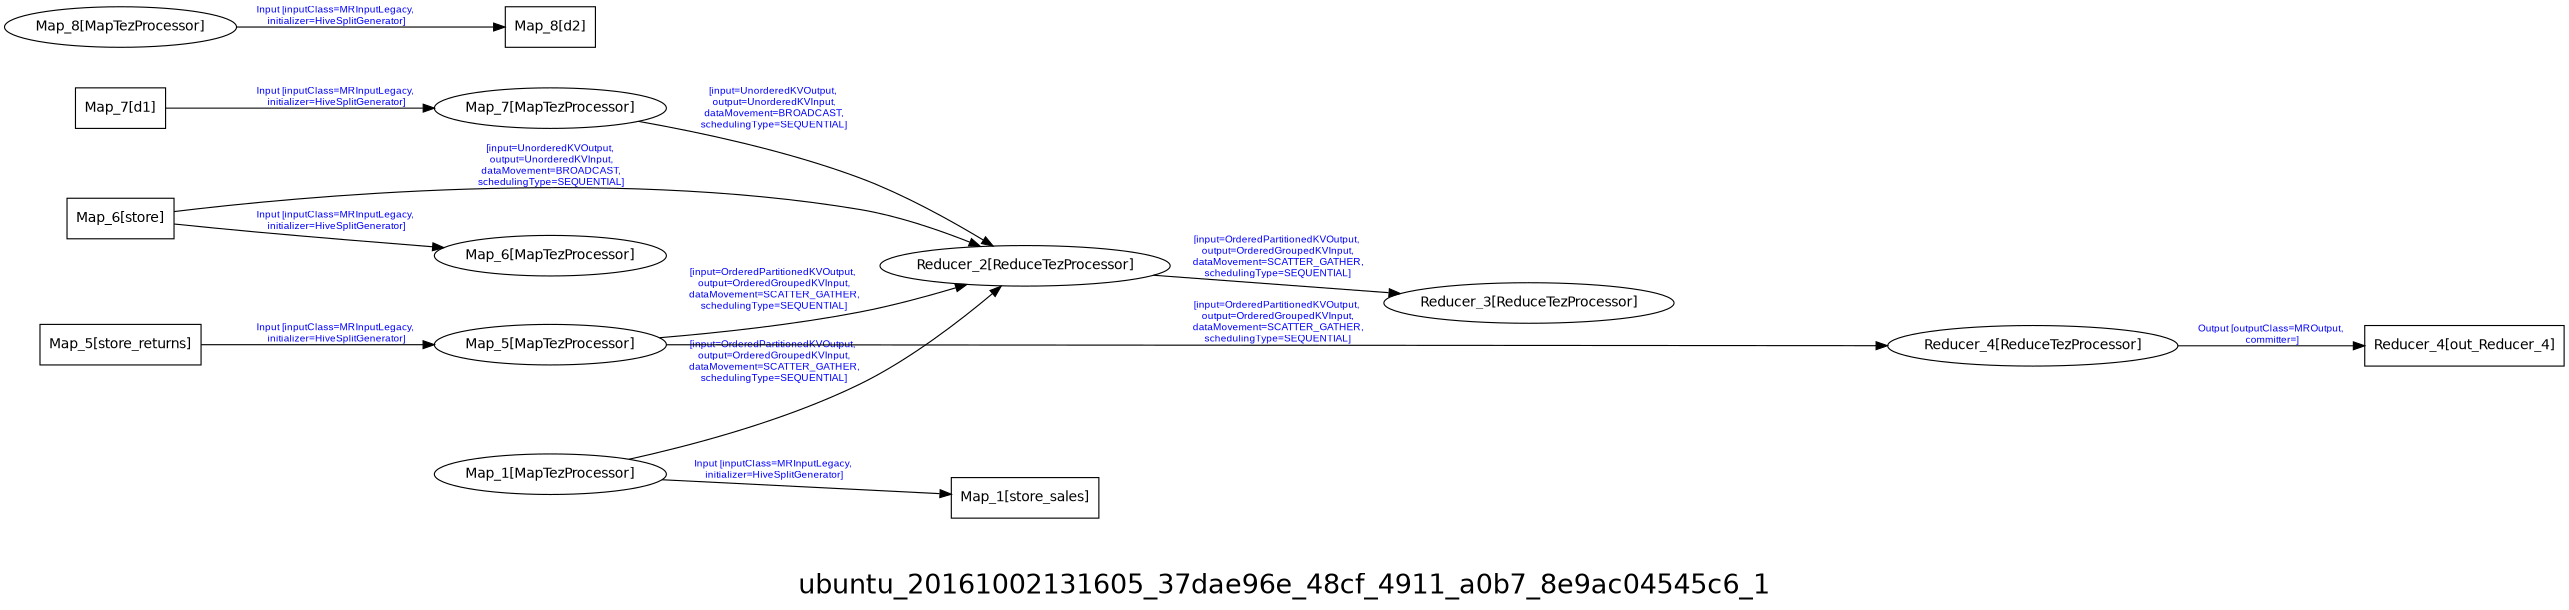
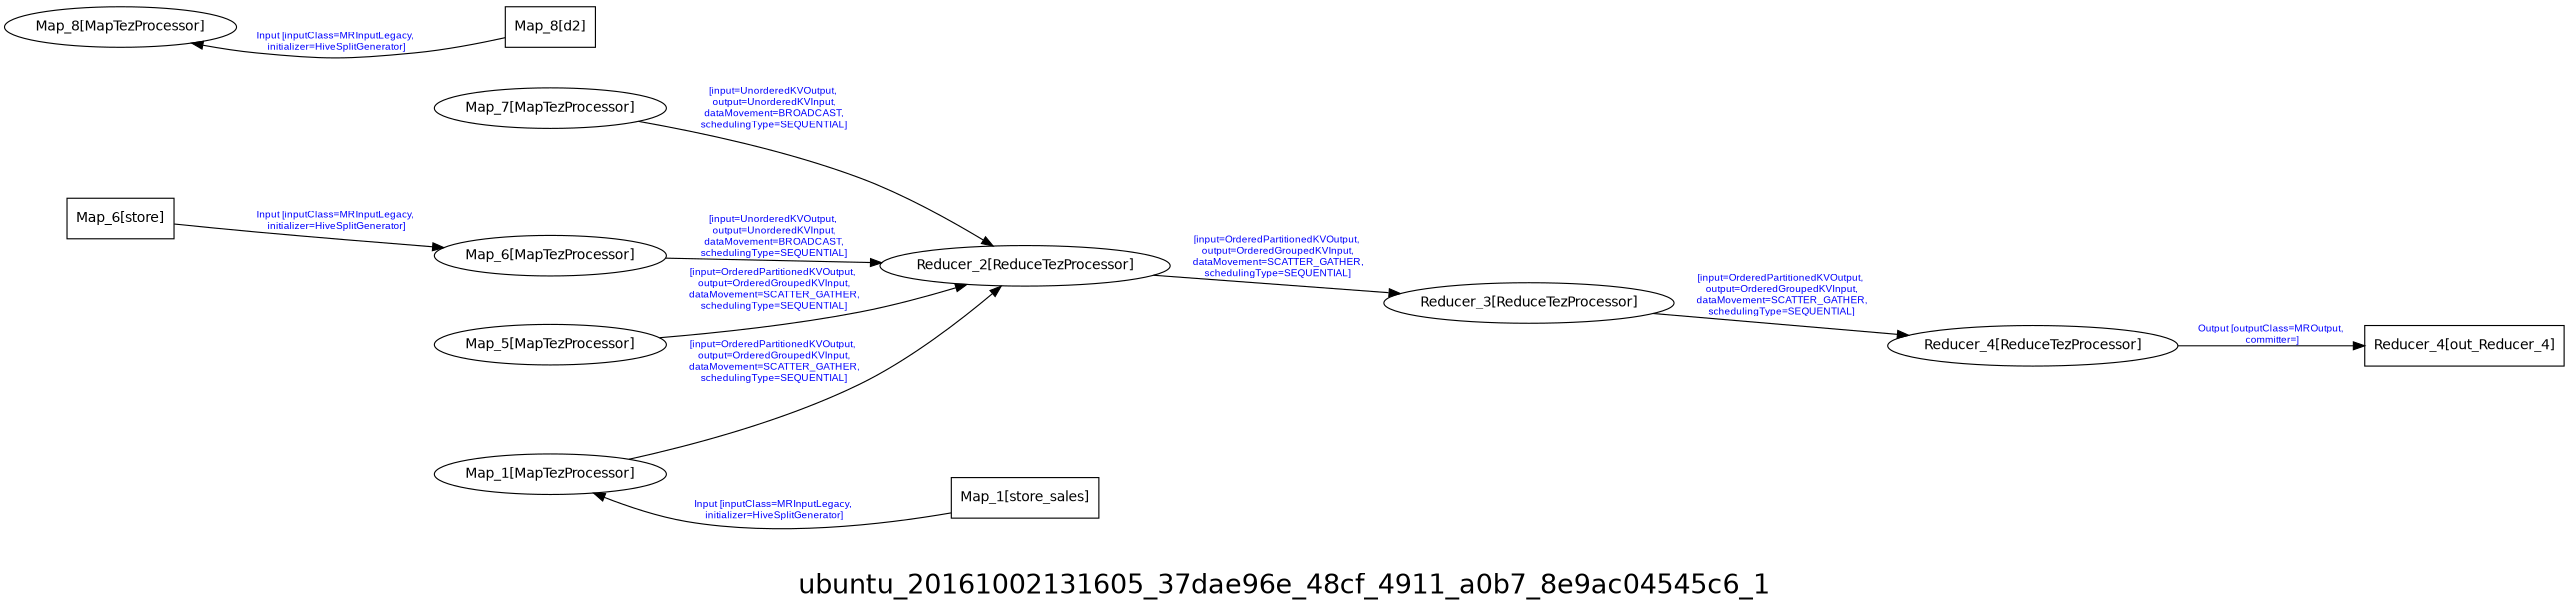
edge "Map_8[MapTezProcessor]" -> "Map_8[d2]": reversed
node "Map_7[d1]": removed
edge "Map_6[store]" -> "Reducer_2[ReduceTezProcessor]": now "Map_6[MapTezProcessor]" -> "Reducer_2[ReduceTezProcessor]"
node "Map_5[store_returns]": removed
edge "Map_5[MapTezProcessor]" -> "Reducer_4[ReduceTezProcessor]": now "Reducer_3[ReduceTezProcessor]" -> "Reducer_4[ReduceTezProcessor]"
edge "Map_1[MapTezProcessor]" -> "Map_1[store_sales]": reversed
